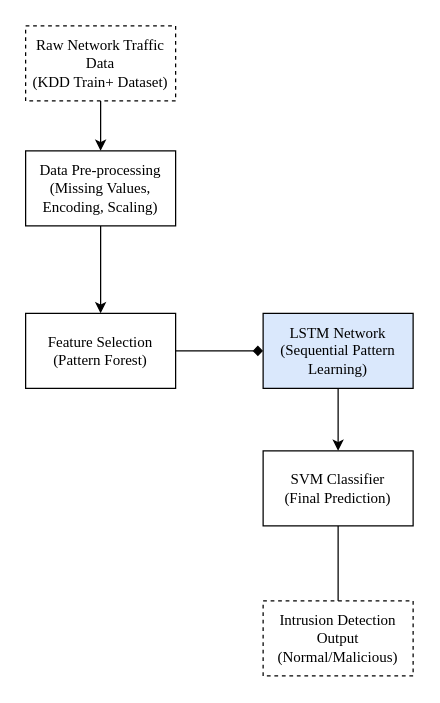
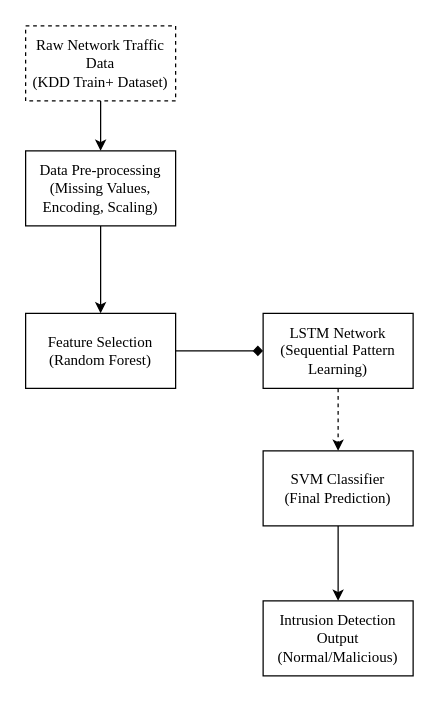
node "Feature Selection (Pattern Forest)": label "Feature Selection (Pattern Forest)" -> "Feature Selection (Random Forest)"
node "LSTM Network (Sequential Pattern Learning)": fillcolor #dae8fc -> #ffffff
edge "LSTM Network (Sequential Pattern Learning)" -> "SVM Classifier (Final Prediction)": style solid -> dashed
edge "SVM Classifier (Final Prediction)" -- "Intrusion Detection Output (Normal/Malicious)": arrowhead none -> classic
node "Intrusion Detection Output (Normal/Malicious)": style dashed -> solid
